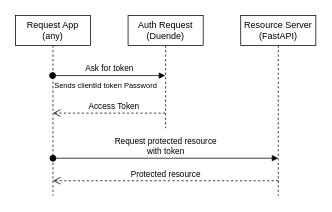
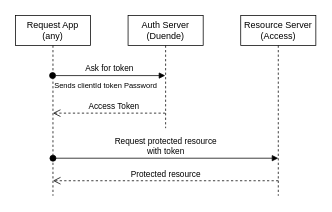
node "Auth Request (Duende)": label "Auth Request (Duende)" -> "Auth Server (Duende)"
node "Resource Server (FastAPI)": label "Resource Server (FastAPI)" -> "Resource Server (Access)"
